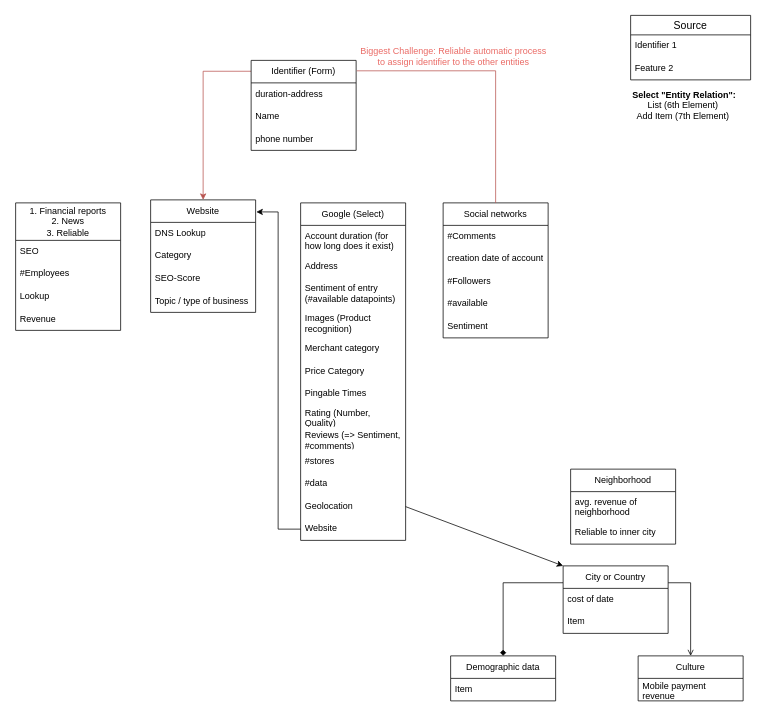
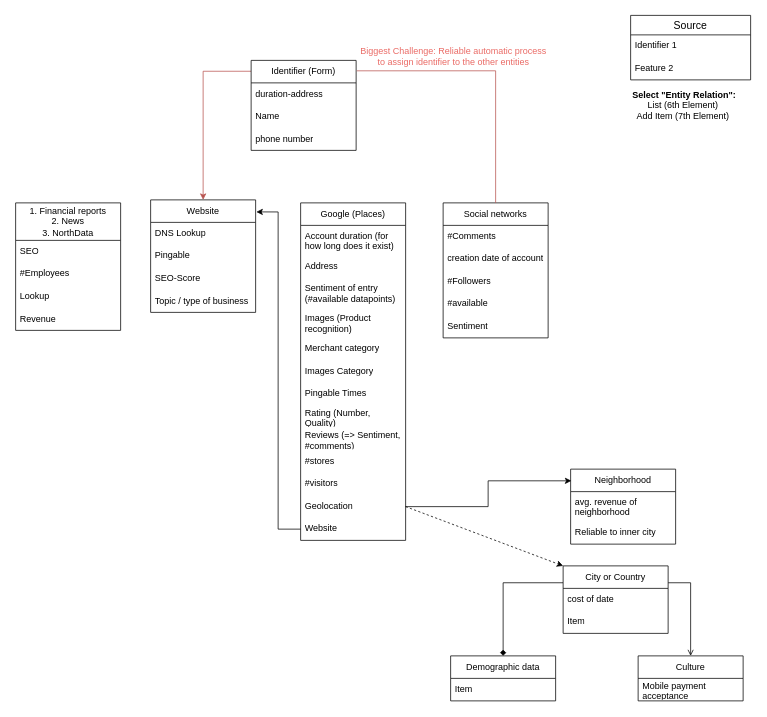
node "Google (Select)": label "Google (Select)" -> "Google (Places)"
node "1. Financial reports 2. News 3. Reliable": label "1. Financial reports 2. News 3. Reliable" -> "1. Financial reports 2. News 3. NorthData"
node "Category": label "Category" -> "Pingable"
node "Price Category": label "Price Category" -> "Images Category"
edge "Geolocation" -> "Neighborhood": added
node "#data": label "#data" -> "#visitors"
edge "Geolocation" -> "City or Country": style solid -> dashed
node "Mobile payment revenue": label "Mobile payment revenue" -> "Mobile payment acceptance"
